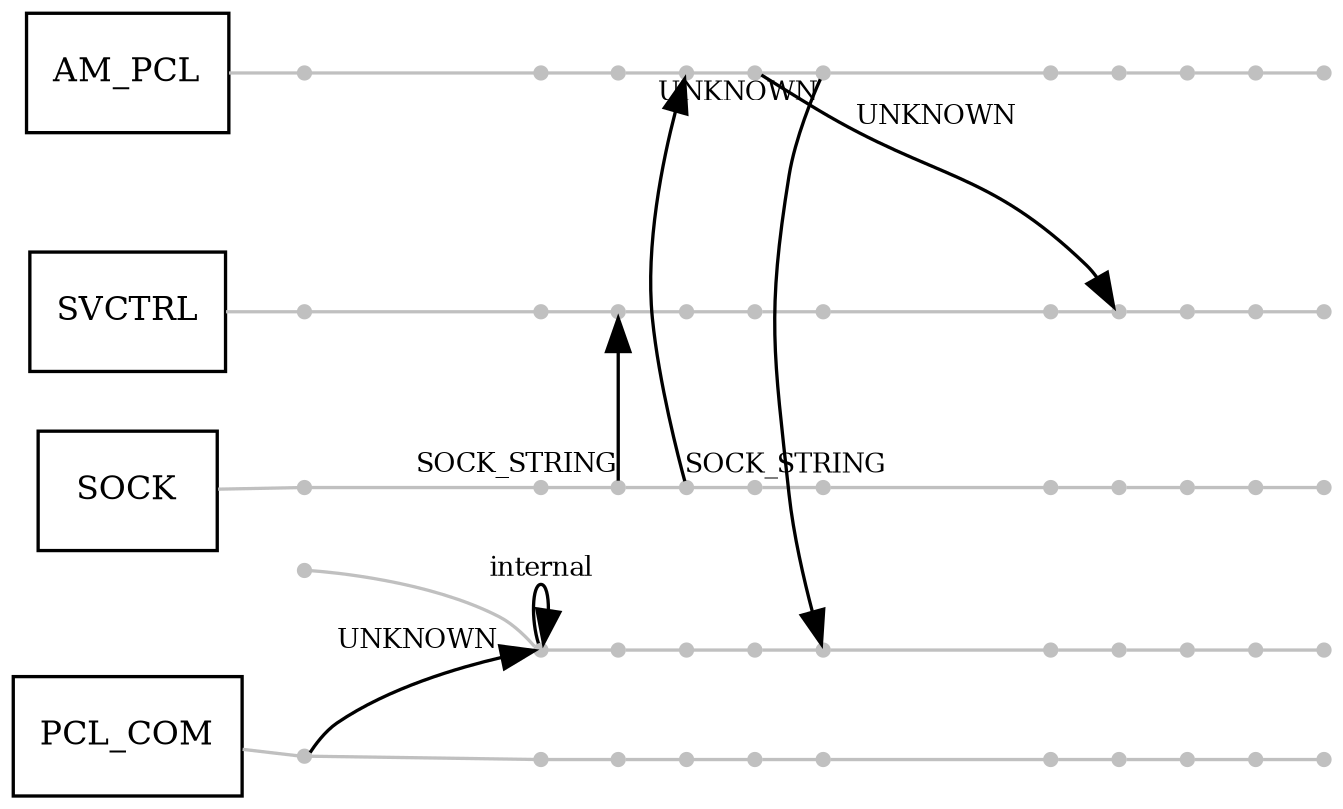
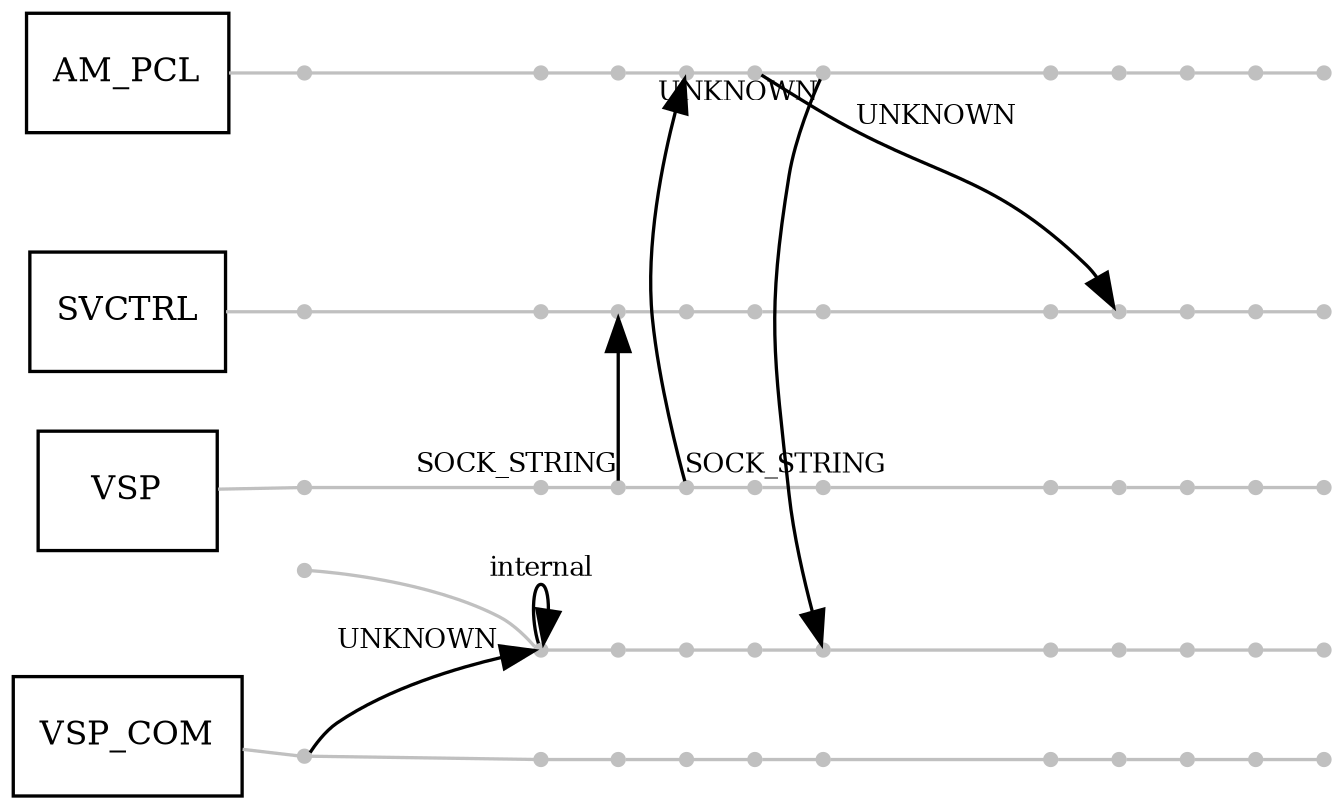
node "SOCK": label "SOCK" -> "VSP"
node "PCL_COM": label "PCL_COM" -> "VSP_COM"
